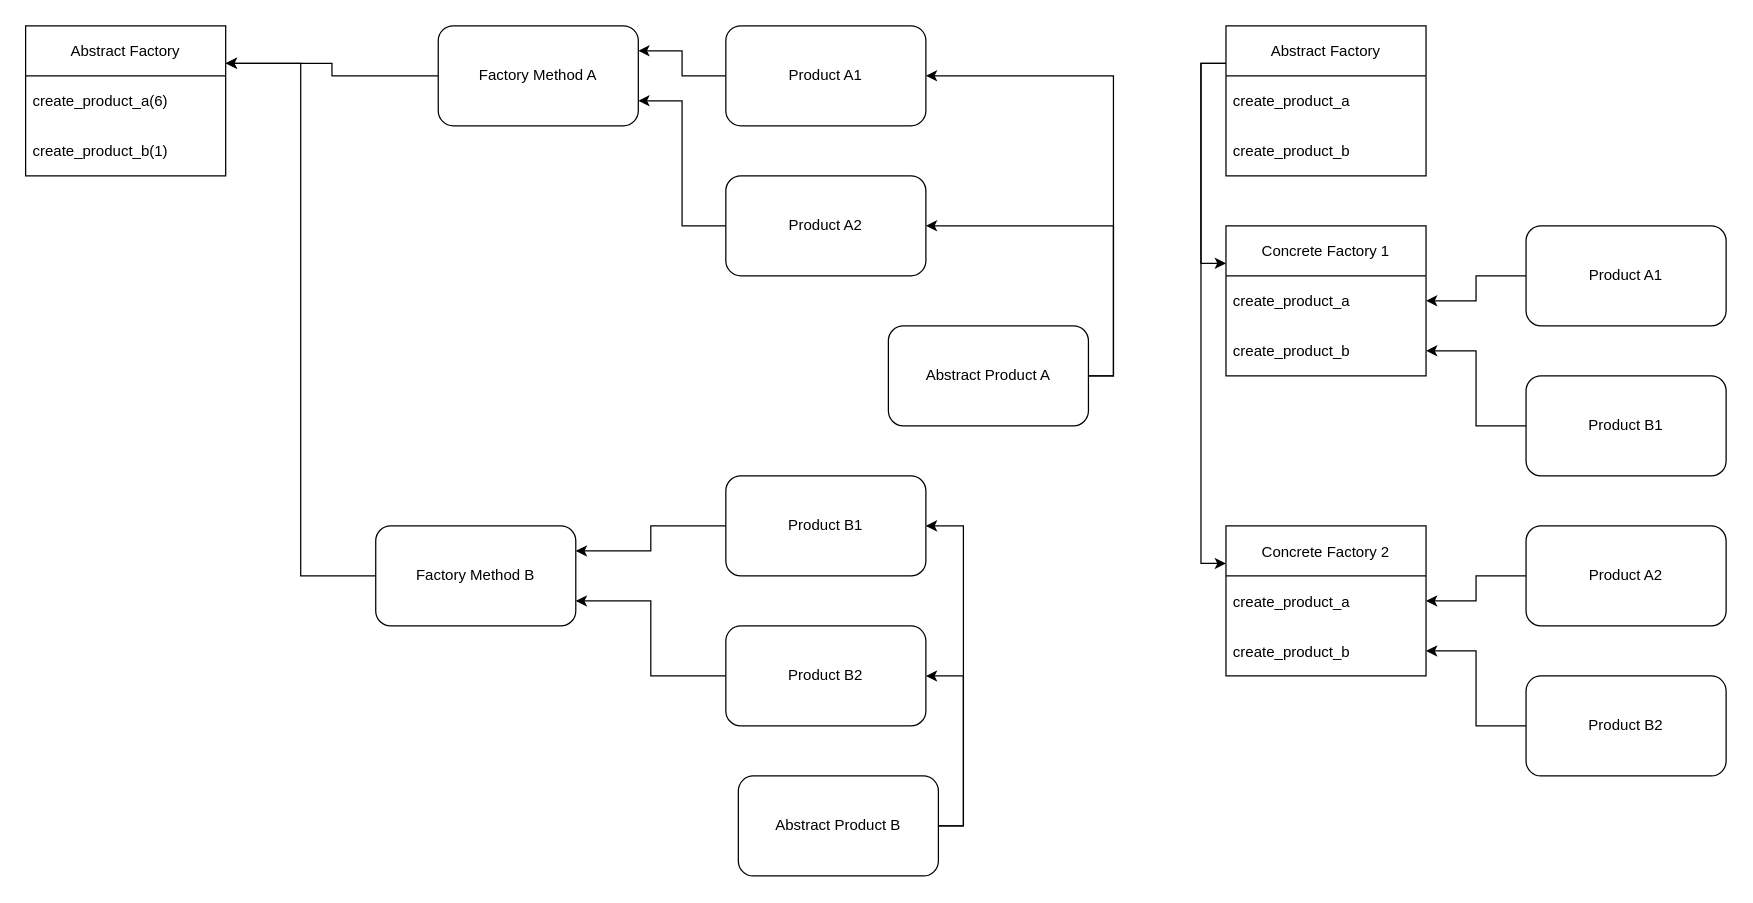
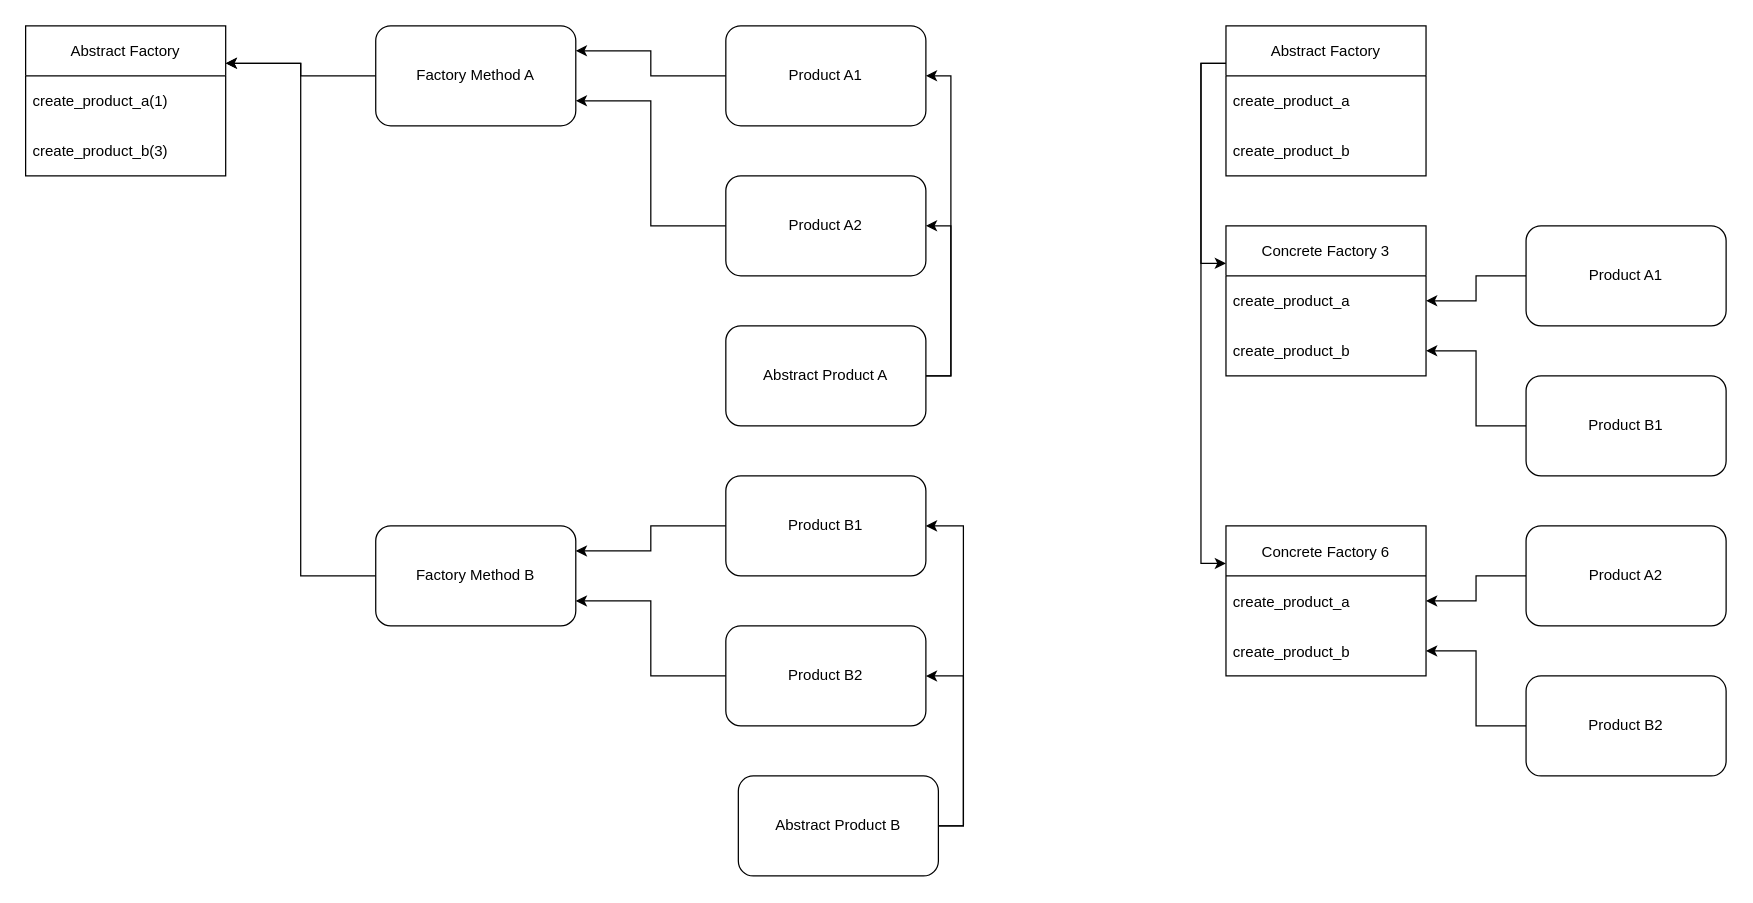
node "Factory Method A": moved (538, 76) -> (476, 76)
node "create_product_a(6)": label "create_product_a(6)" -> "create_product_a(1)"
node "create_product_b(1)": label "create_product_b(1)" -> "create_product_b(3)"
node "Concrete Factory 1": label "Concrete Factory 1" -> "Concrete Factory 3"
node "Abstract Product A": moved (988, 376) -> (826, 376)
node "Concrete Factory 2": label "Concrete Factory 2" -> "Concrete Factory 6"
